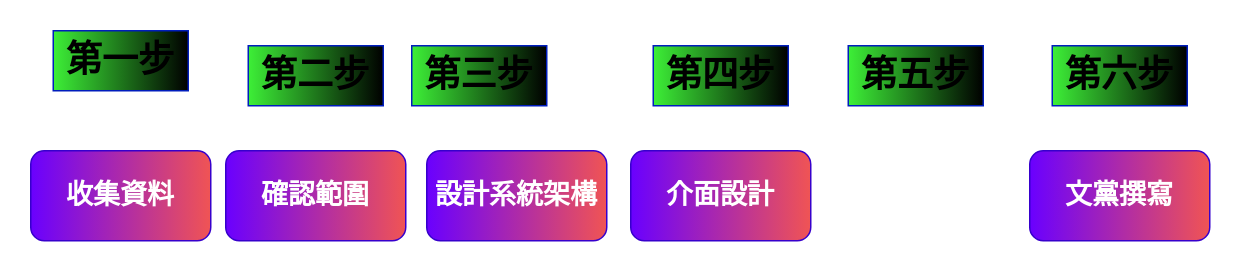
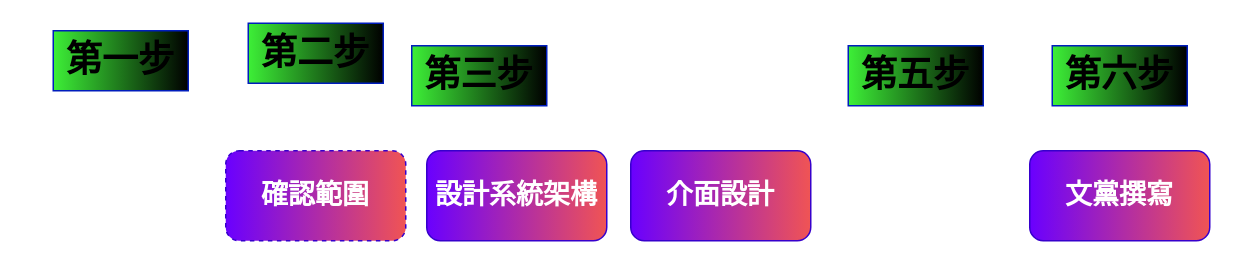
node "第二步": moved (316, 76) -> (316, 53)
node "第四步": removed
node "收集資料": removed
node "確認範圍": style solid -> dashed
